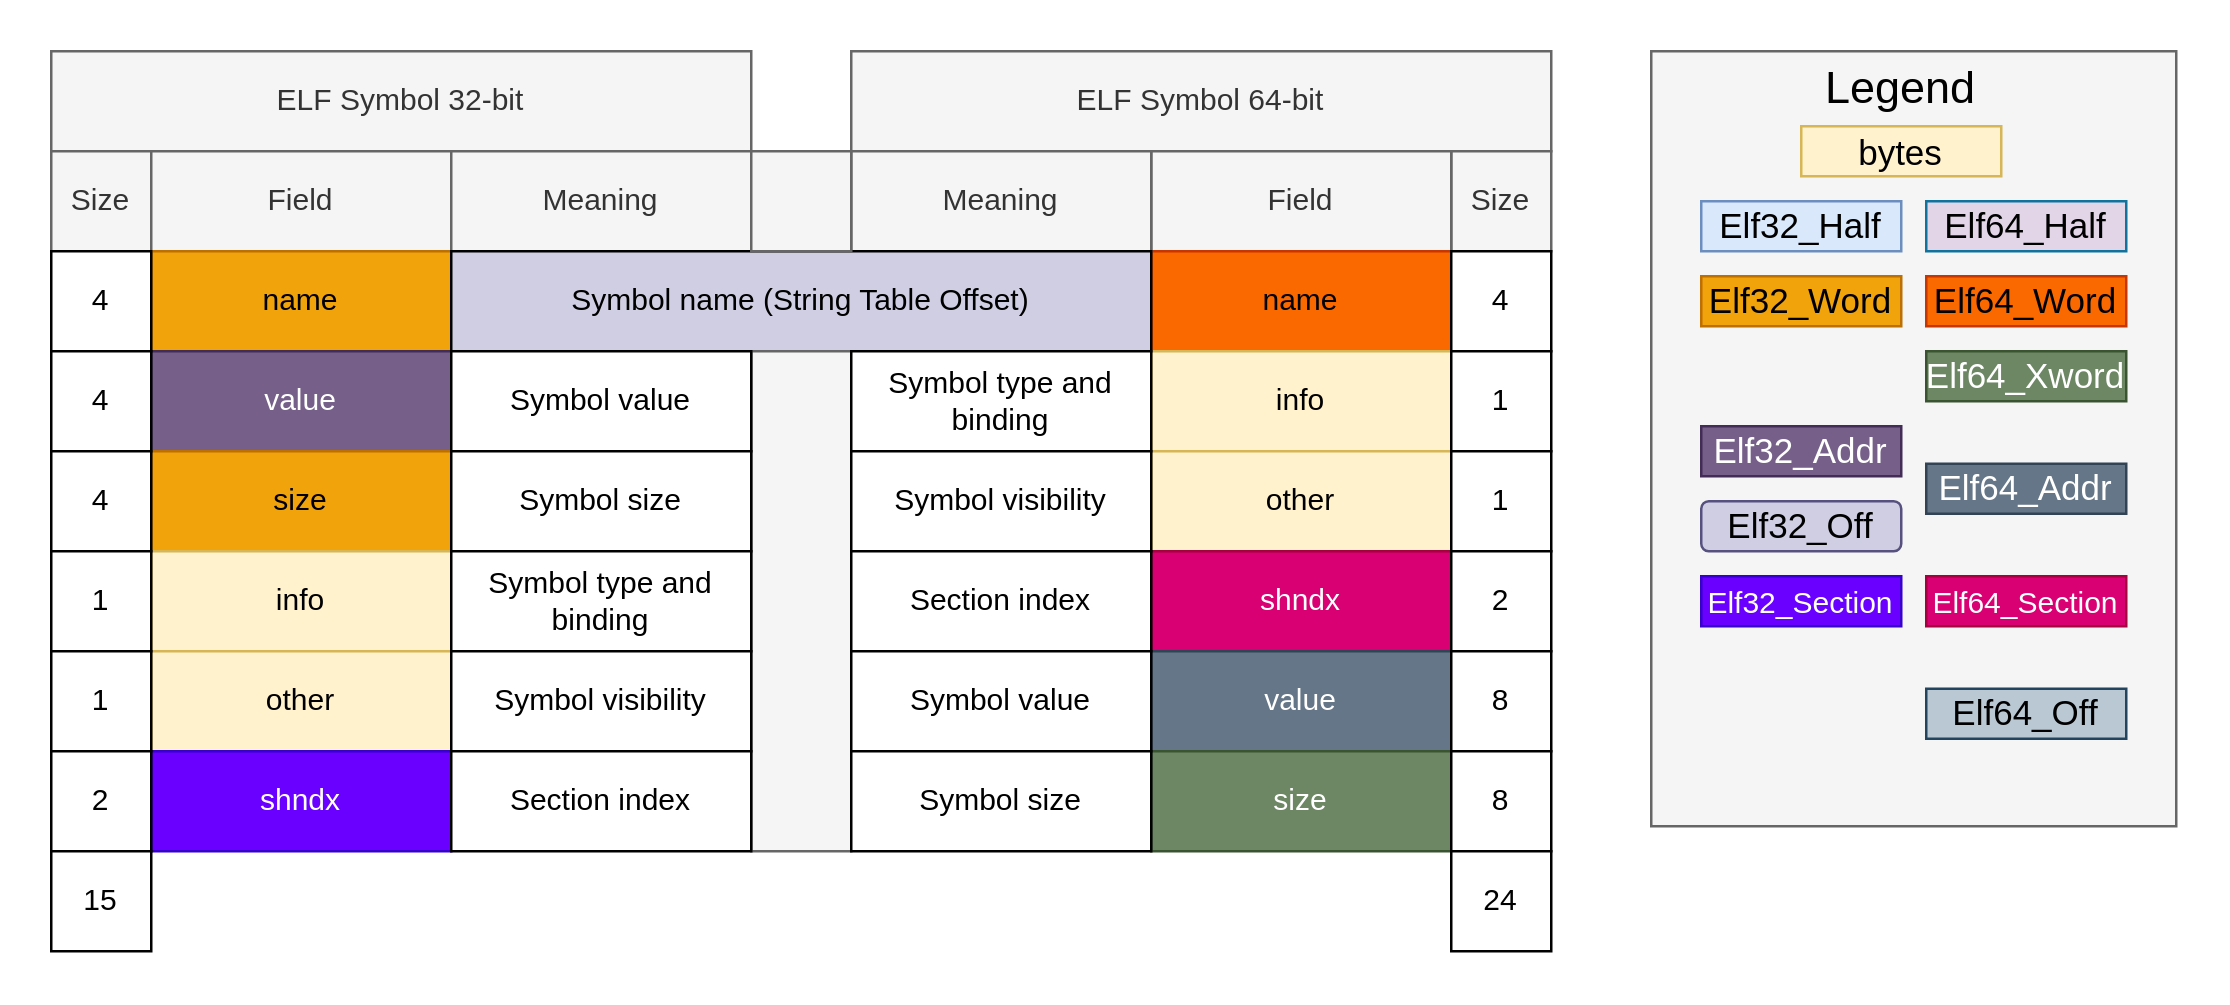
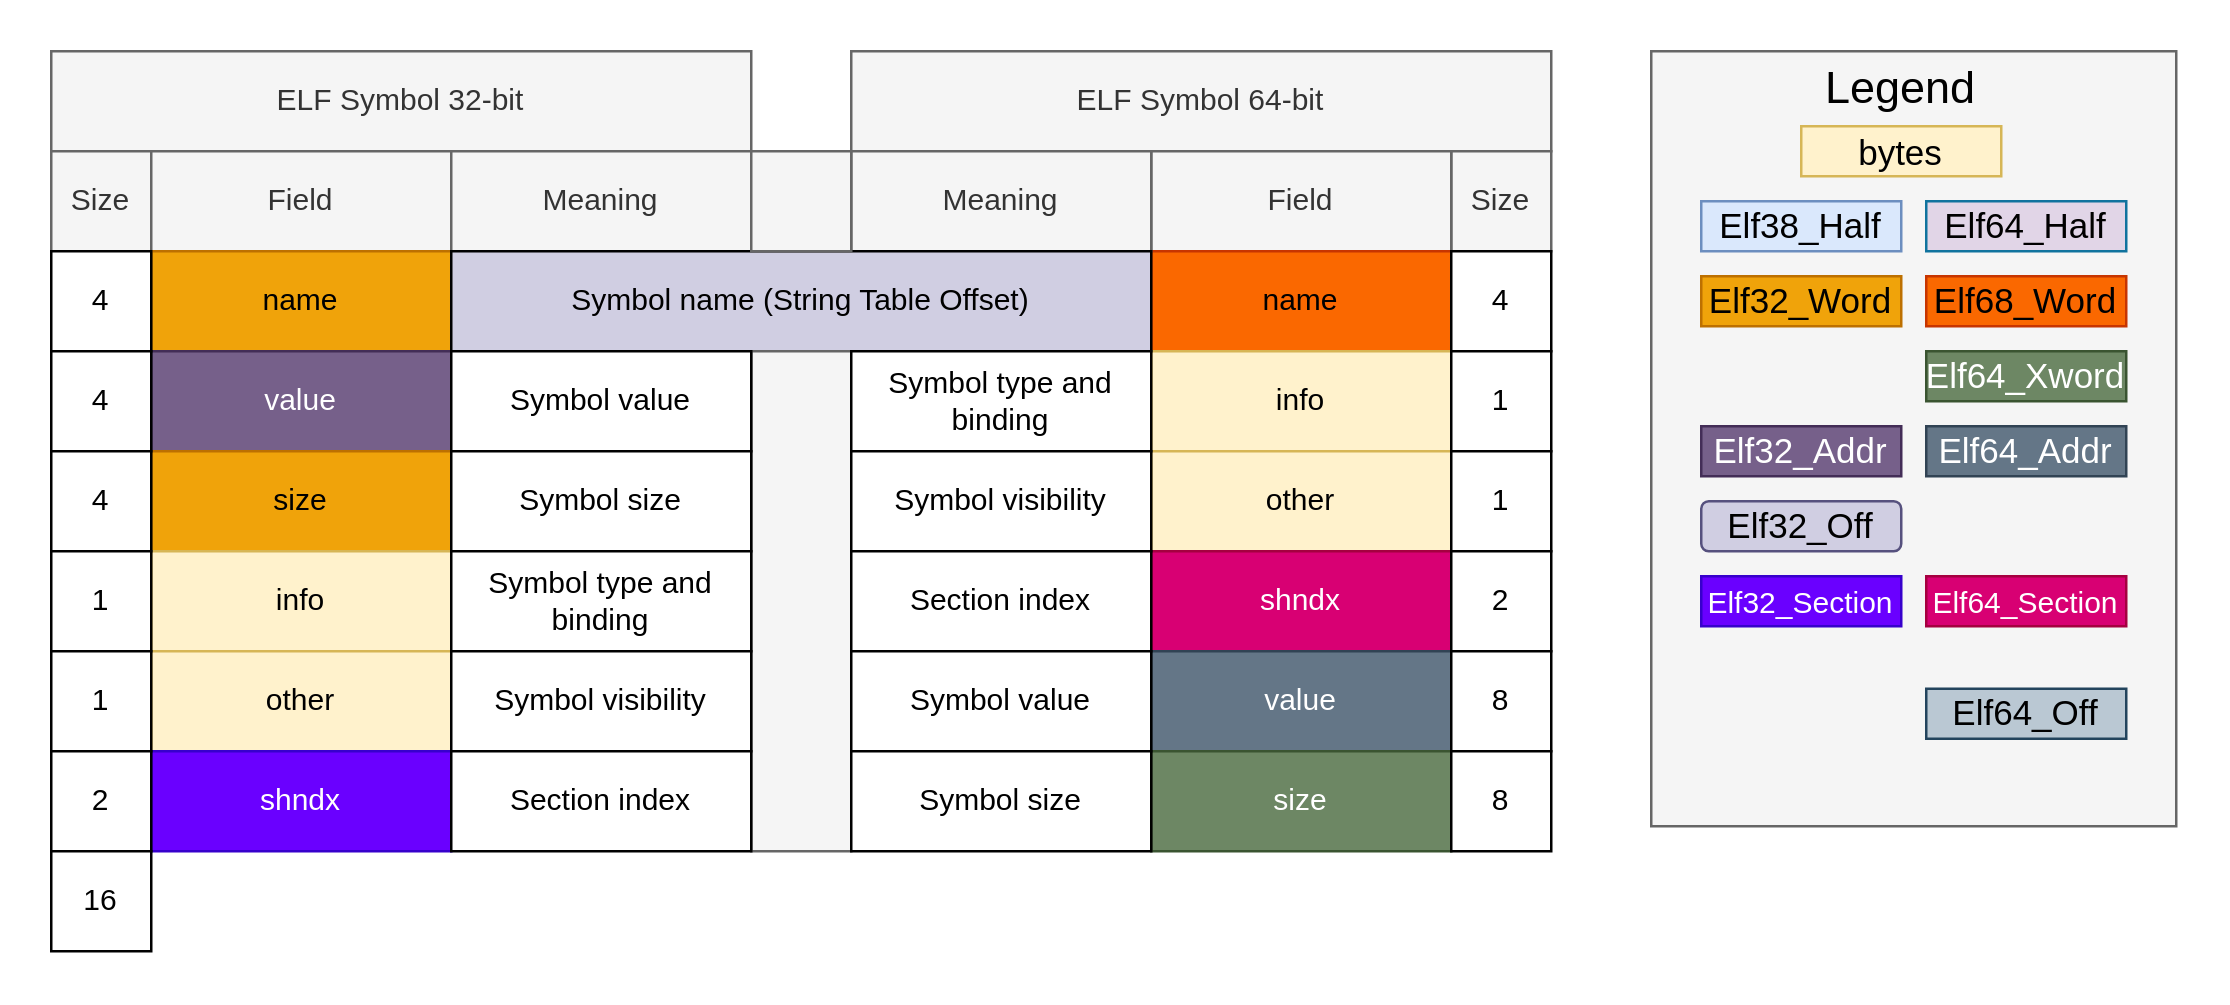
node "Elf32_Half": label "Elf32_Half" -> "Elf38_Half"
node "Elf64_Word": label "Elf64_Word" -> "Elf68_Word"
node "Elf64_Addr": moved (2026, 489) -> (2026, 451)
node "15": label "15" -> "16"
node "24": removed
